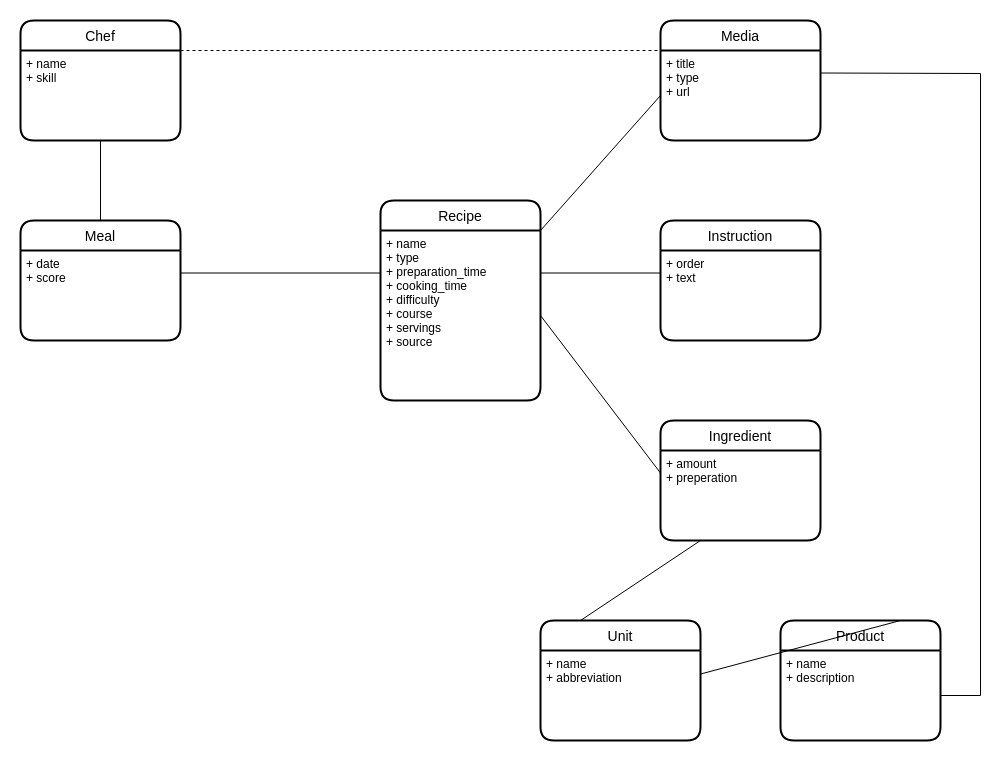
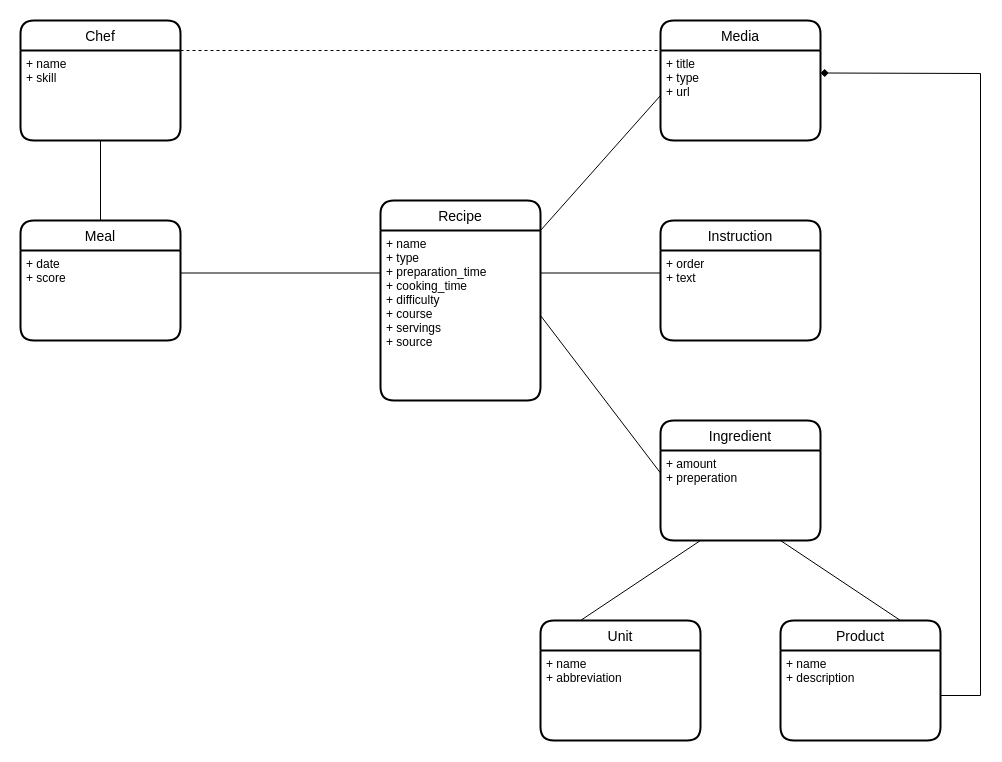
edge "+ title + type + url" -- "+ name + description": arrowhead none -> diamond
edge "Product" -- "+ name + abbreviation": now "Product" -- "+ amount + preperation"
